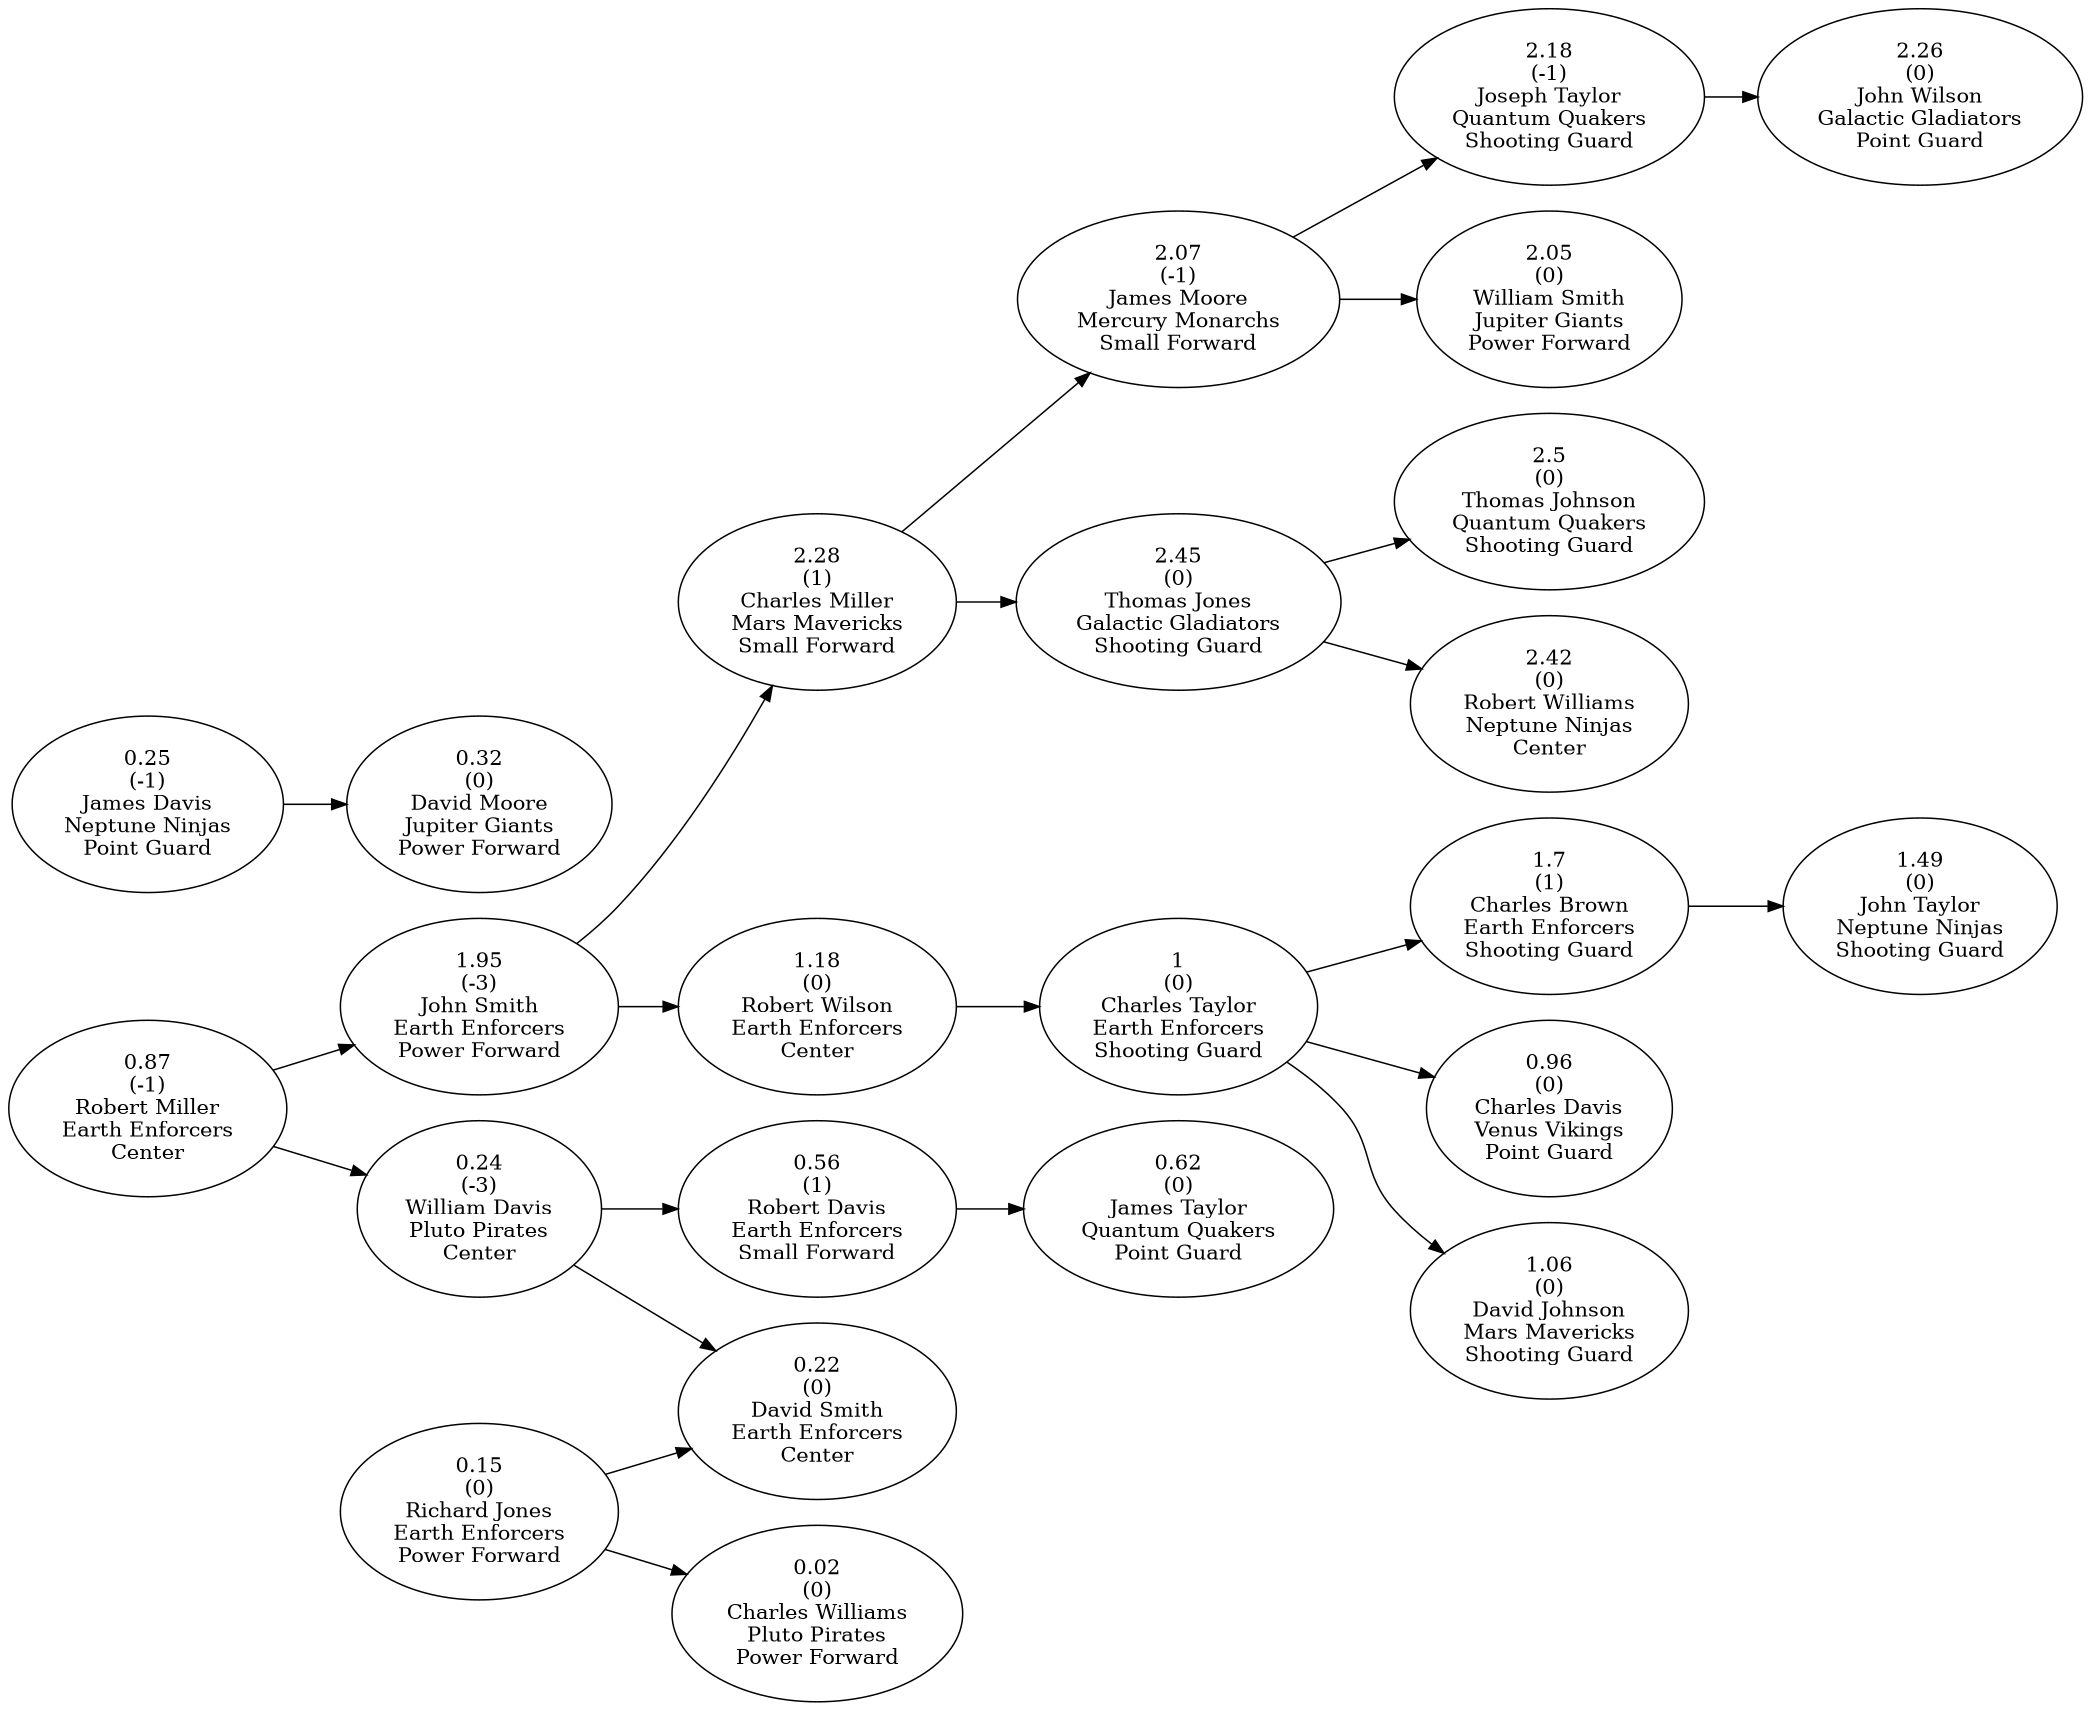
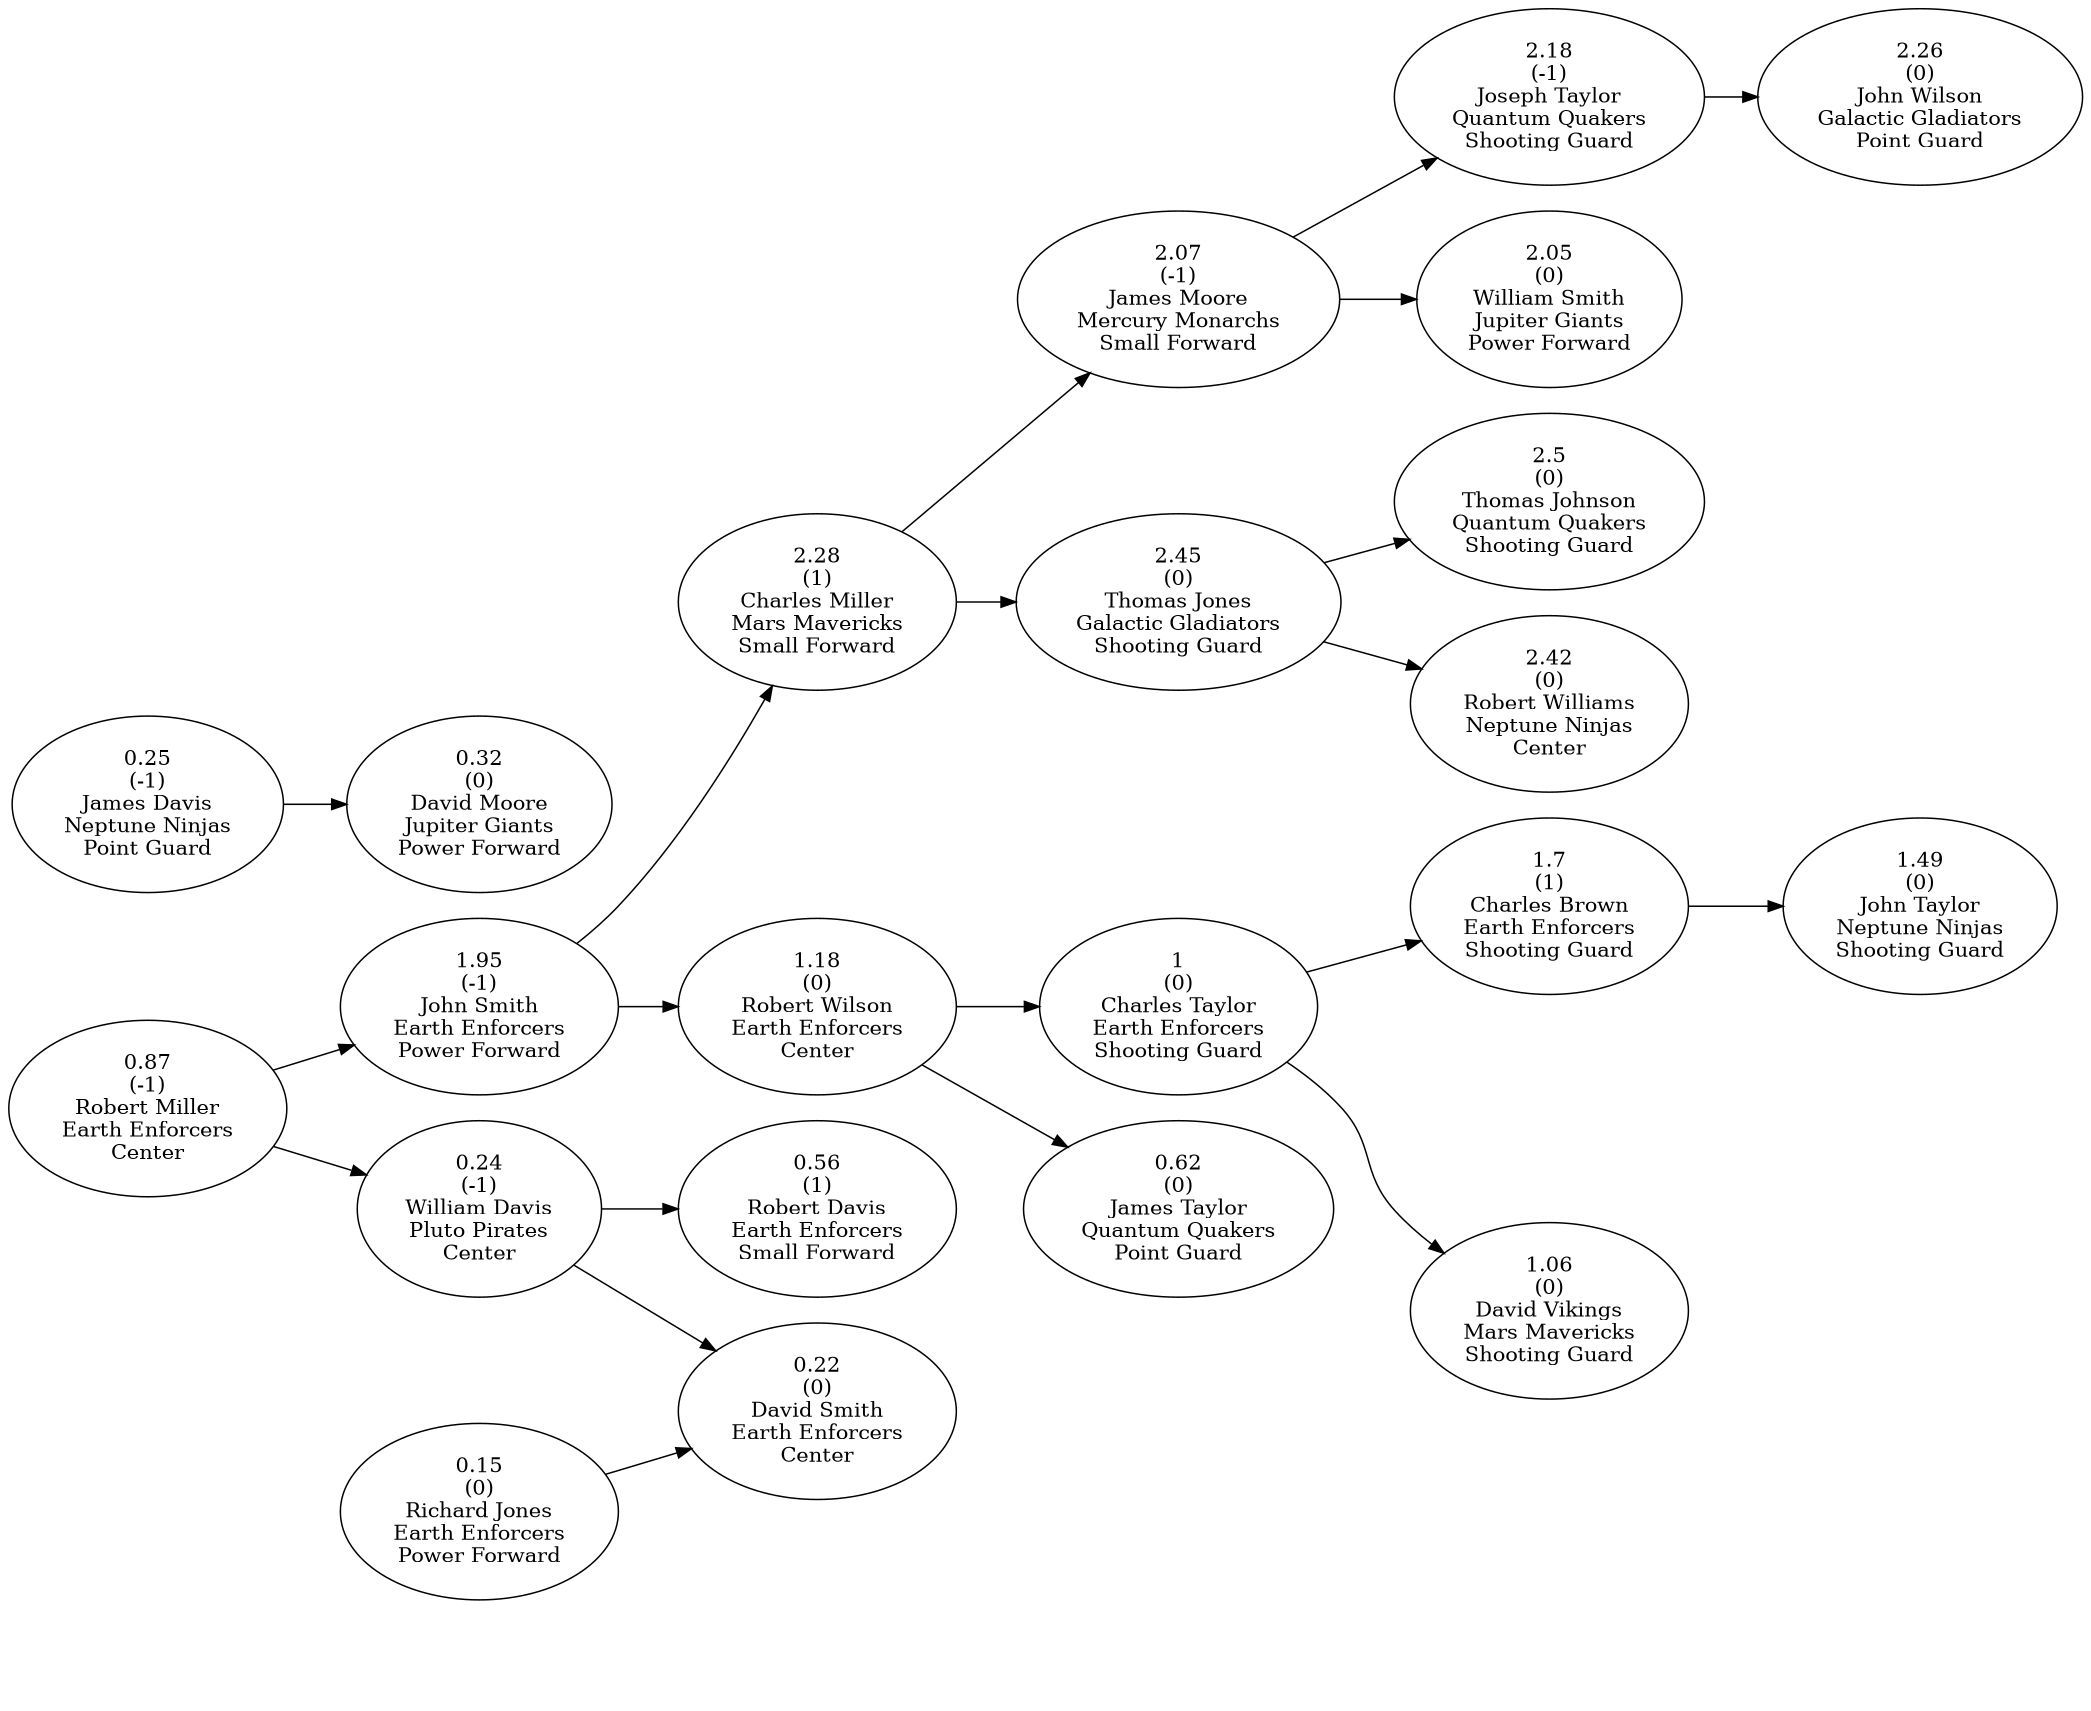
node "1.95 (-3) John Smith Earth Enforcers Power Forward": label "1.95 (-3) John Smith Earth Enforcers Power Forward" -> "1.95 (-1) John Smith Earth Enforcers Power Forward"
node "0.96 (0) Charles Davis Venus Vikings Point Guard": removed
node "0.24 (-3) William Davis Pluto Pirates Center": label "0.24 (-3) William Davis Pluto Pirates Center" -> "0.24 (-1) William Davis Pluto Pirates Center"
edge "0.56 (1) Robert Davis Earth Enforcers Small Forward" -> "0.62 (0) James Taylor Quantum Quakers Point Guard": now "1.18 (0) Robert Wilson Earth Enforcers Center" -> "0.62 (0) James Taylor Quantum Quakers Point Guard"
node "1.06 (0) David Johnson Mars Mavericks Shooting Guard": label "1.06 (0) David Johnson Mars Mavericks Shooting Guard" -> "1.06 (0) David Vikings Mars Mavericks Shooting Guard"
node "0.02 (0) Charles Williams Pluto Pirates Power Forward": removed
